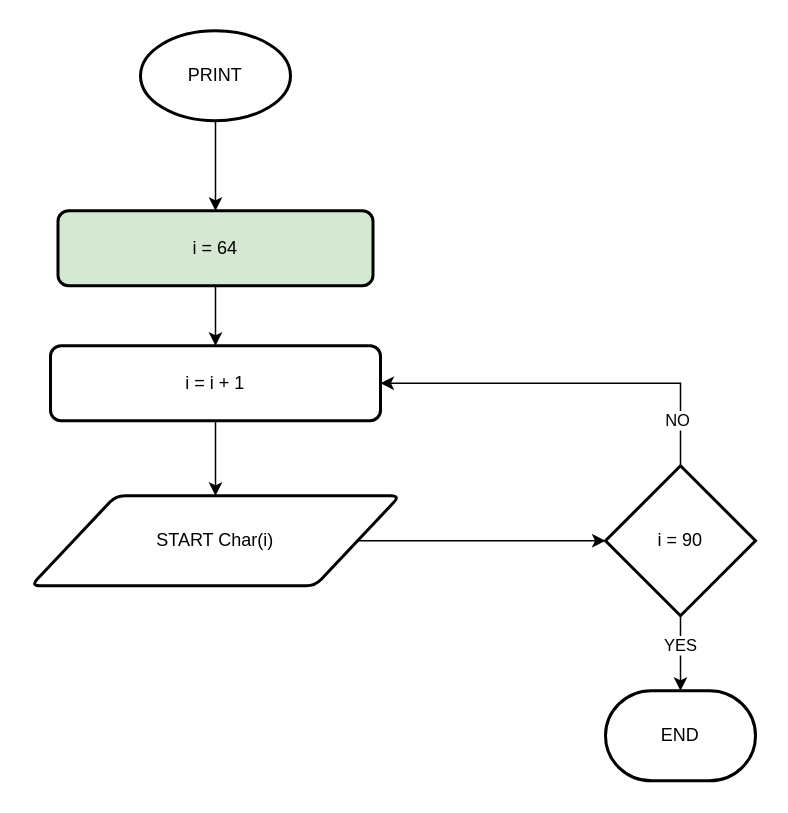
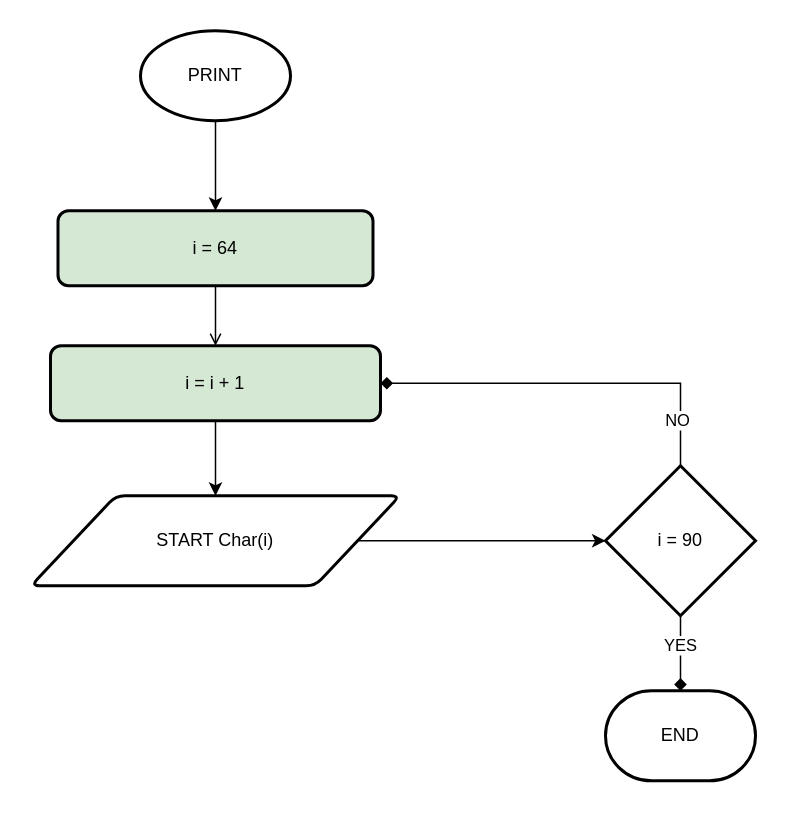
edge "i = 64" -> "i = i + 1": arrowhead classic -> open
node "i = i + 1": fillcolor #ffffff -> #d5e8d4
edge "i = 90" -> "i = i + 1": arrowhead classic -> diamond
edge "i = 90" -> "END": arrowhead classic -> diamond
